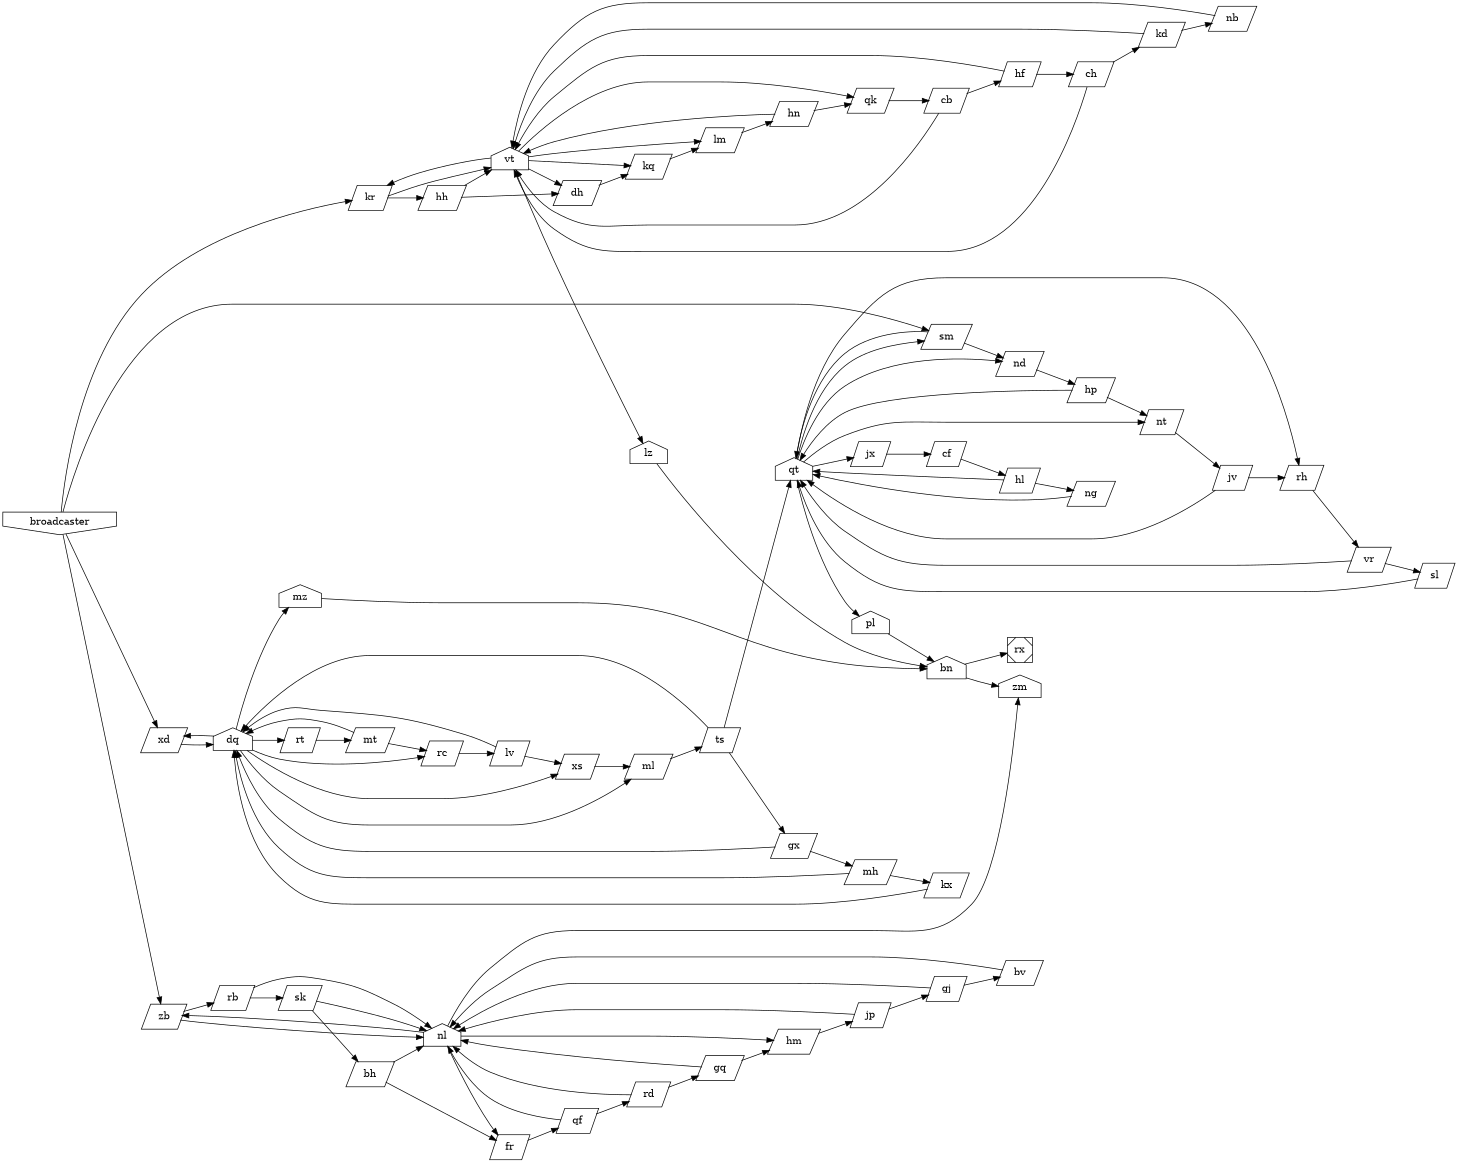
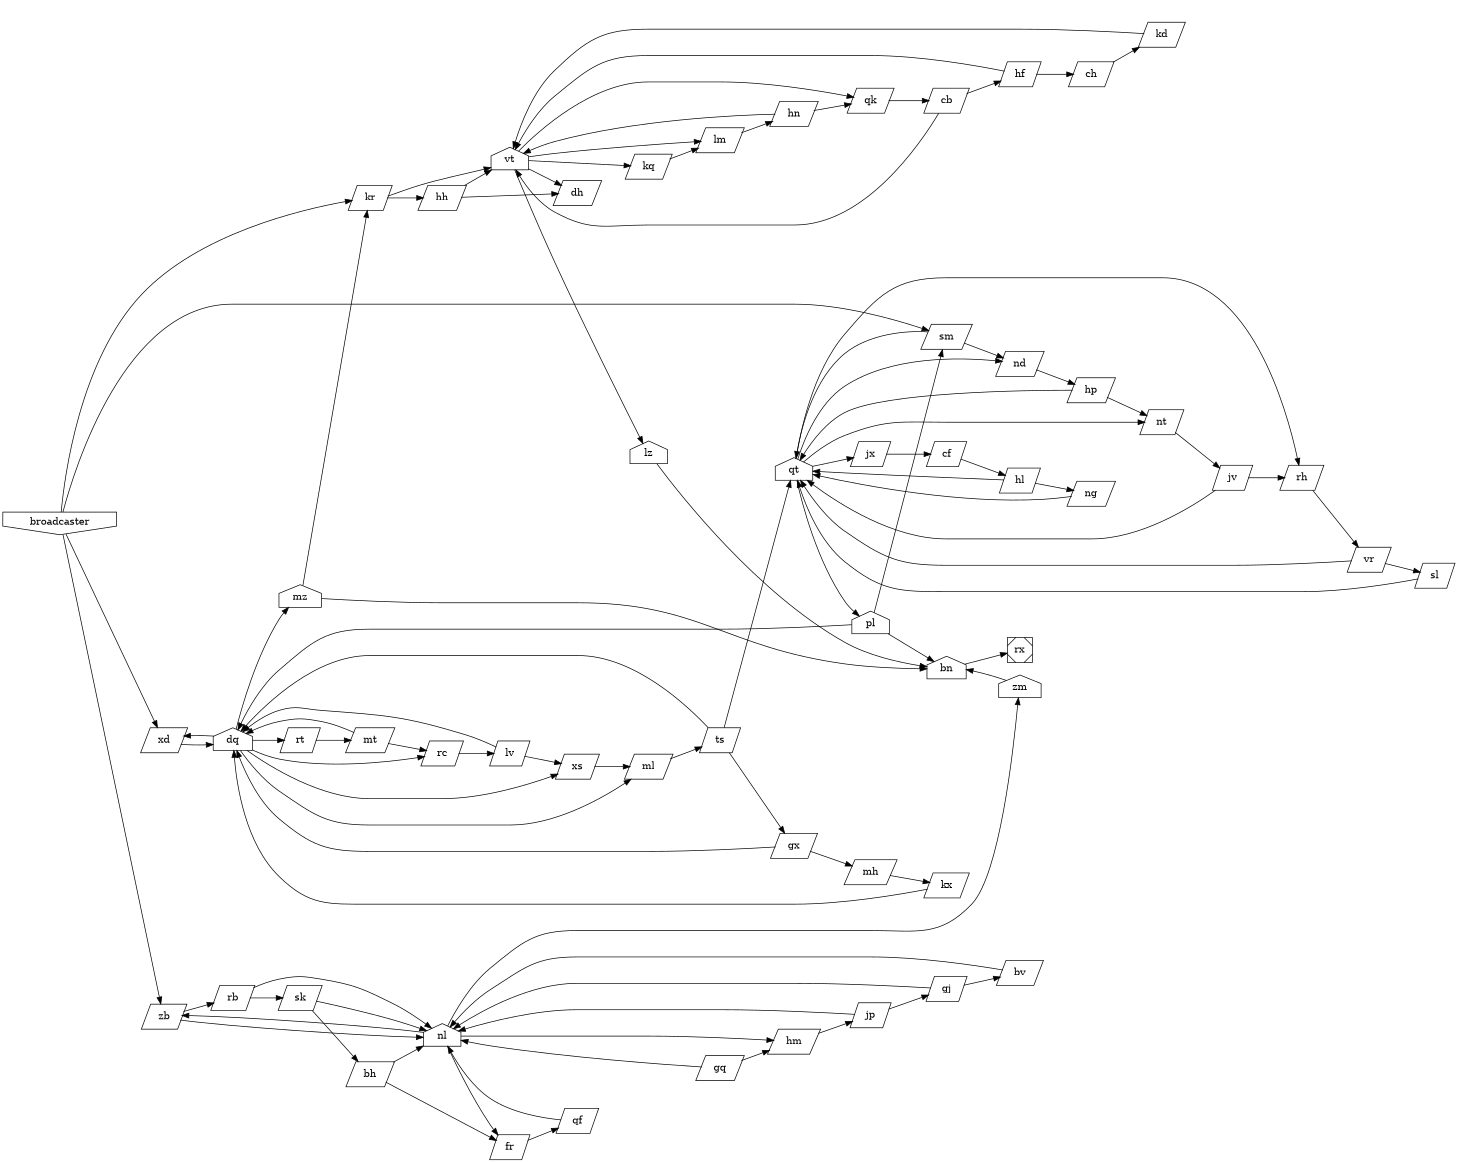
node "nb": removed
edge "vt" -> "kr": now "mz" -> "kr"
edge "dh" -> "kq": removed
edge "ch" -> "vt": removed
edge "qt" -> "sm": now "pl" -> "sm"
edge "bn" -> "zm": reversed
edge "mh" -> "dq": now "pl" -> "dq"
node "rd": removed
